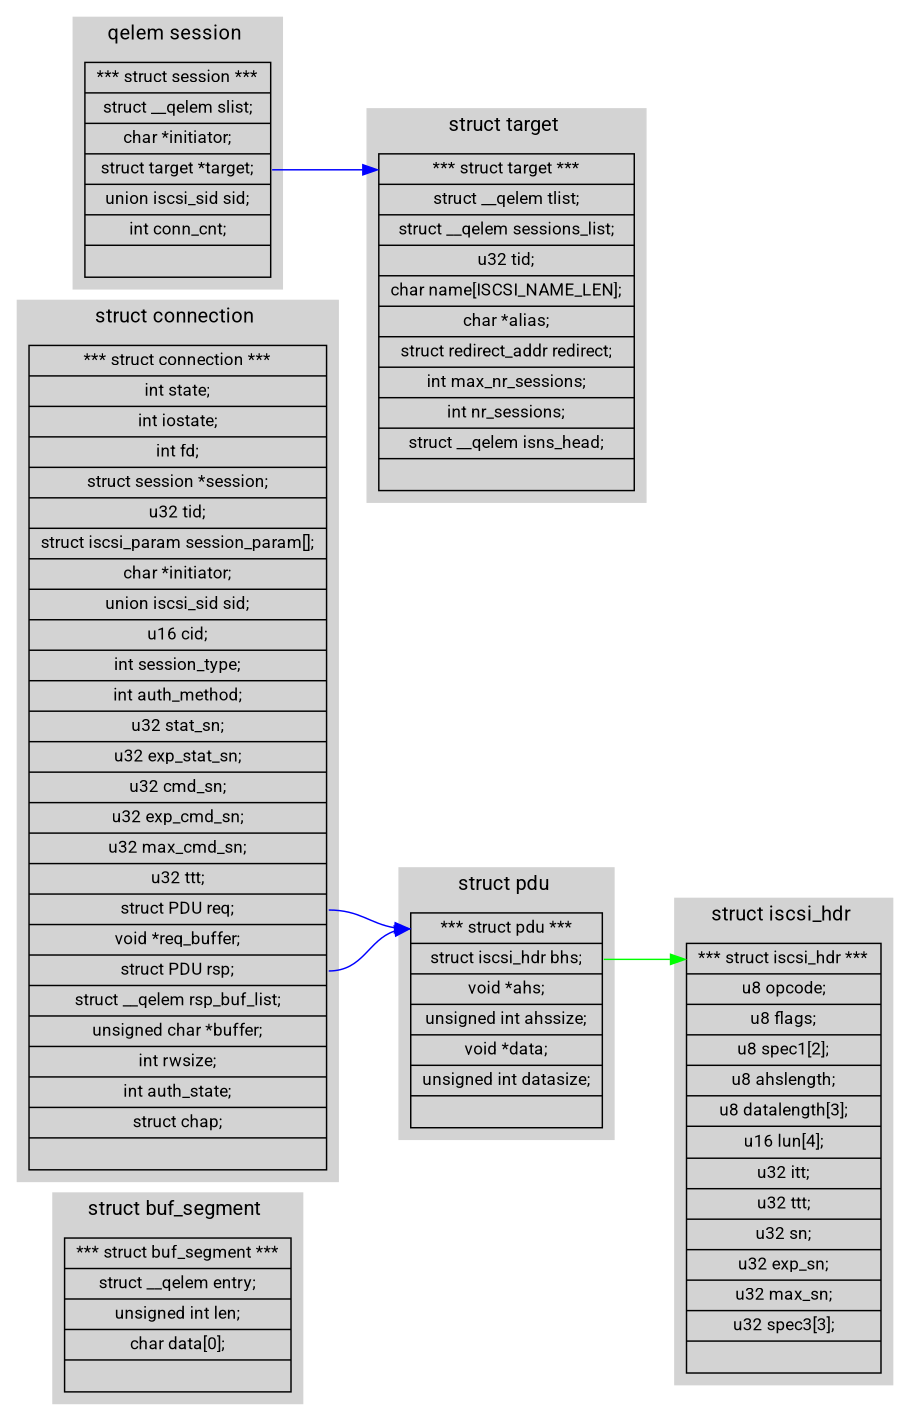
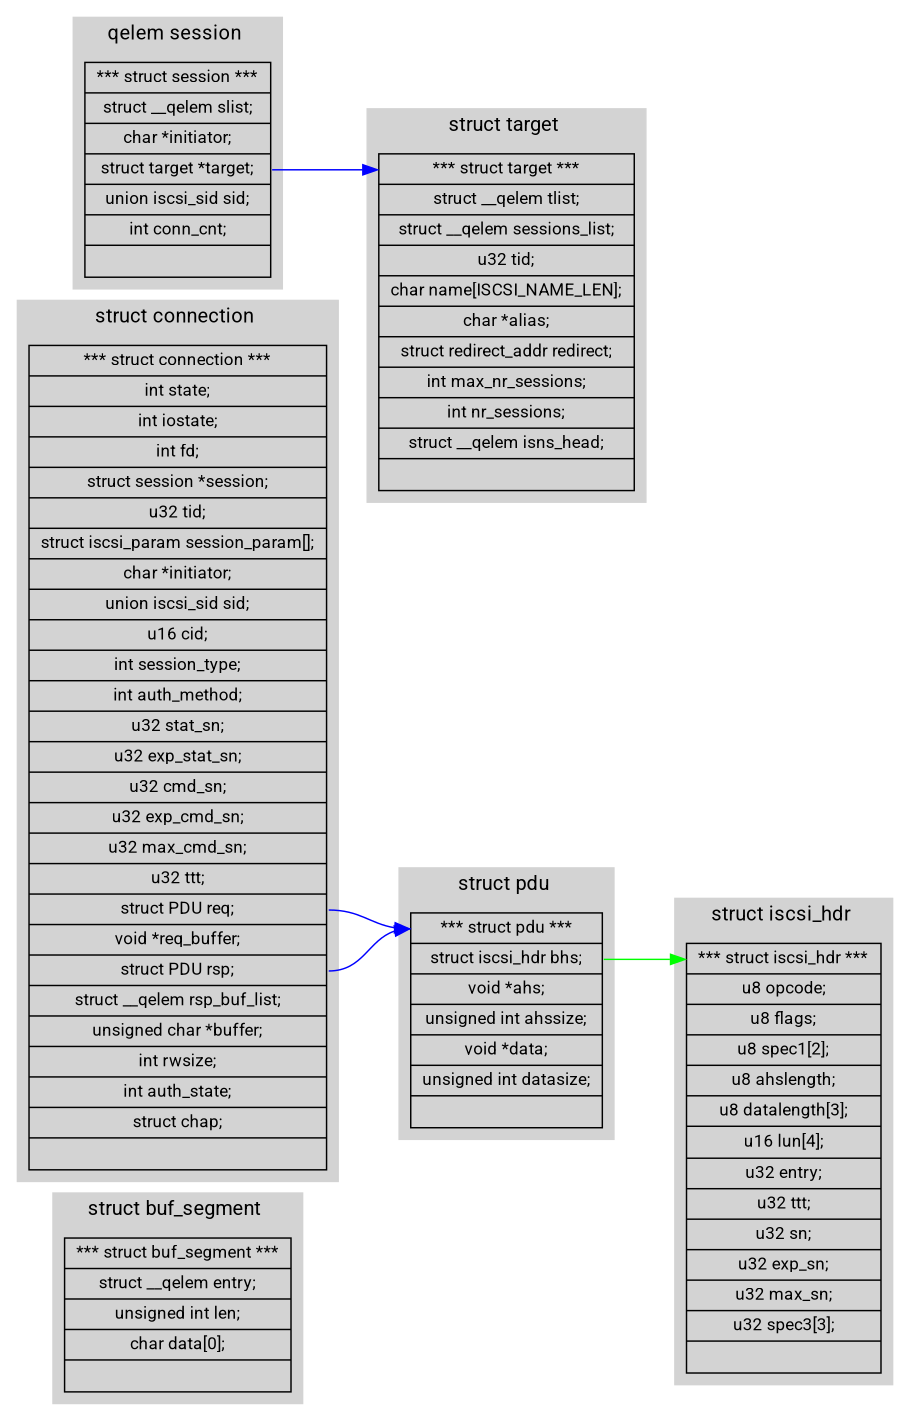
node "*** struct iscsi_hdr ***": text "u32 itt;" -> "u32 entry;"
